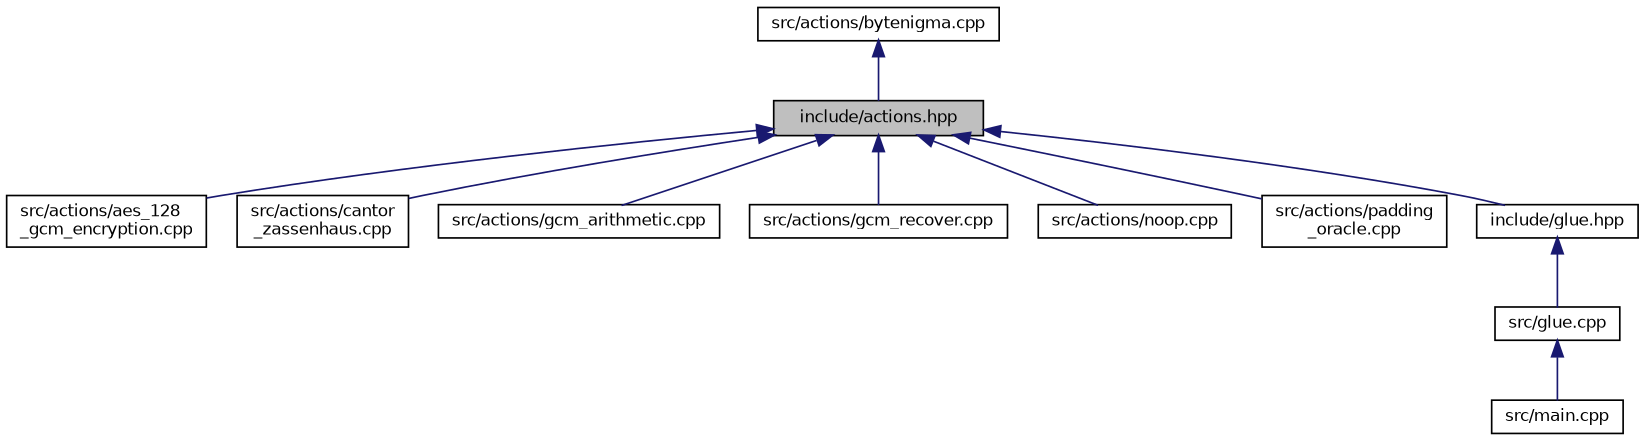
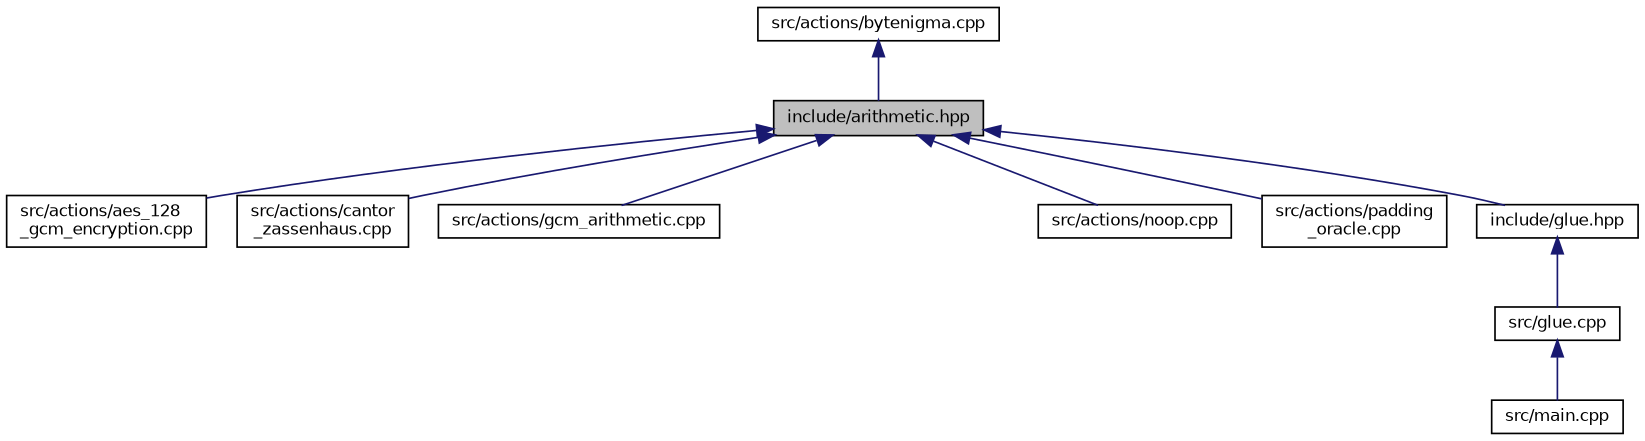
node "include/actions.hpp": label "include/actions.hpp" -> "include/arithmetic.hpp"
node "src/actions/gcm_recover.cpp": removed
